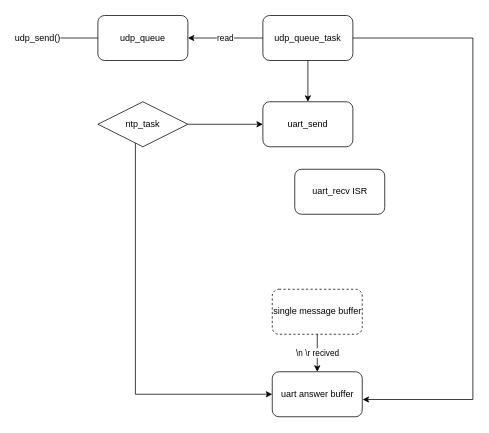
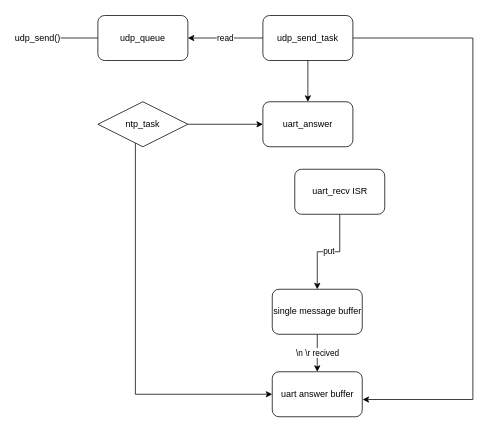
node "udp_queue_task": label "udp_queue_task" -> "udp_send_task"
node "uart_send": label "uart_send" -> "uart_answer"
edge "uart_recv ISR" -> "single message buffer": added, label "put"
node "single message buffer": style dashed -> solid
